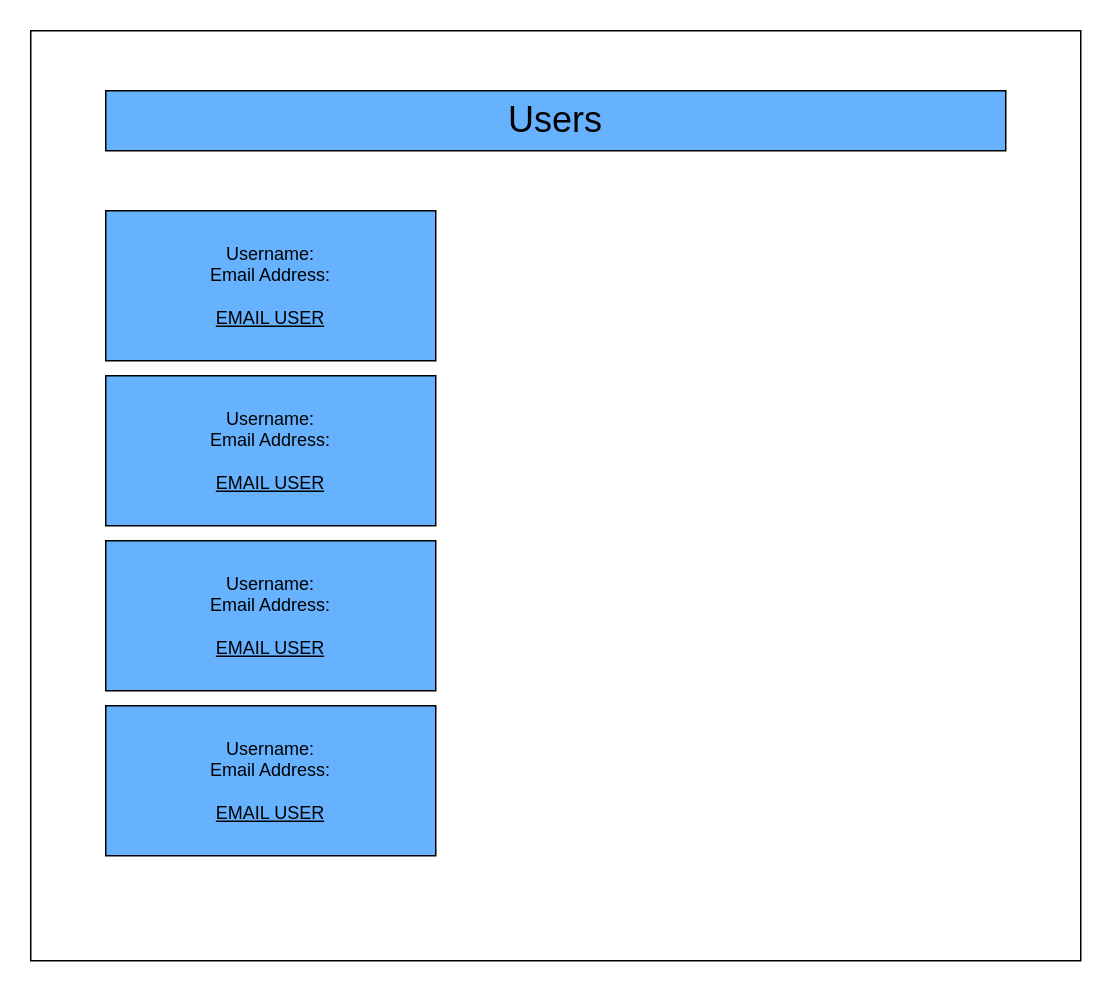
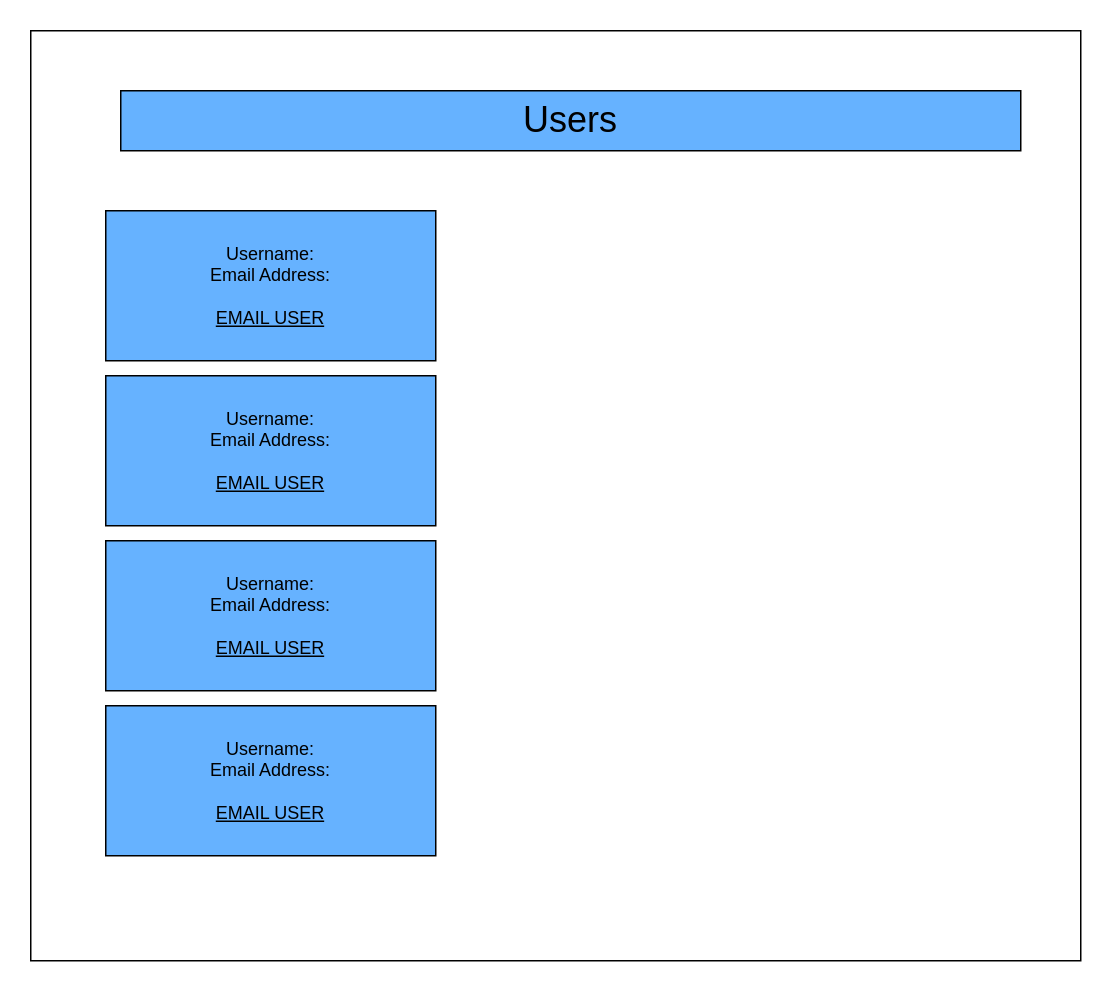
node "Users": moved (556, 121) -> (571, 121)
